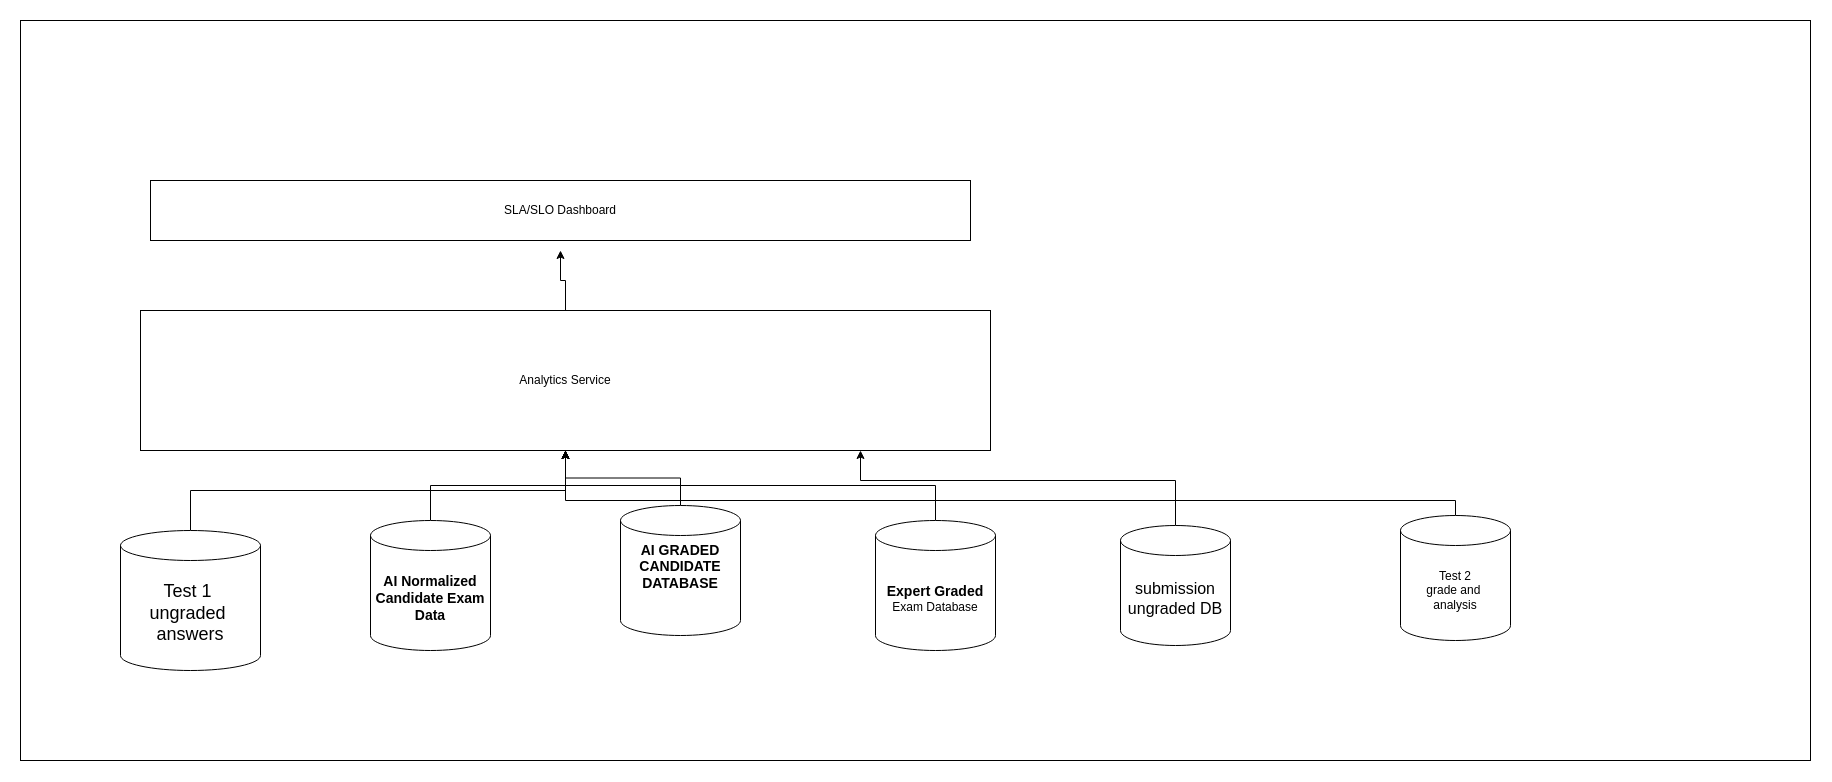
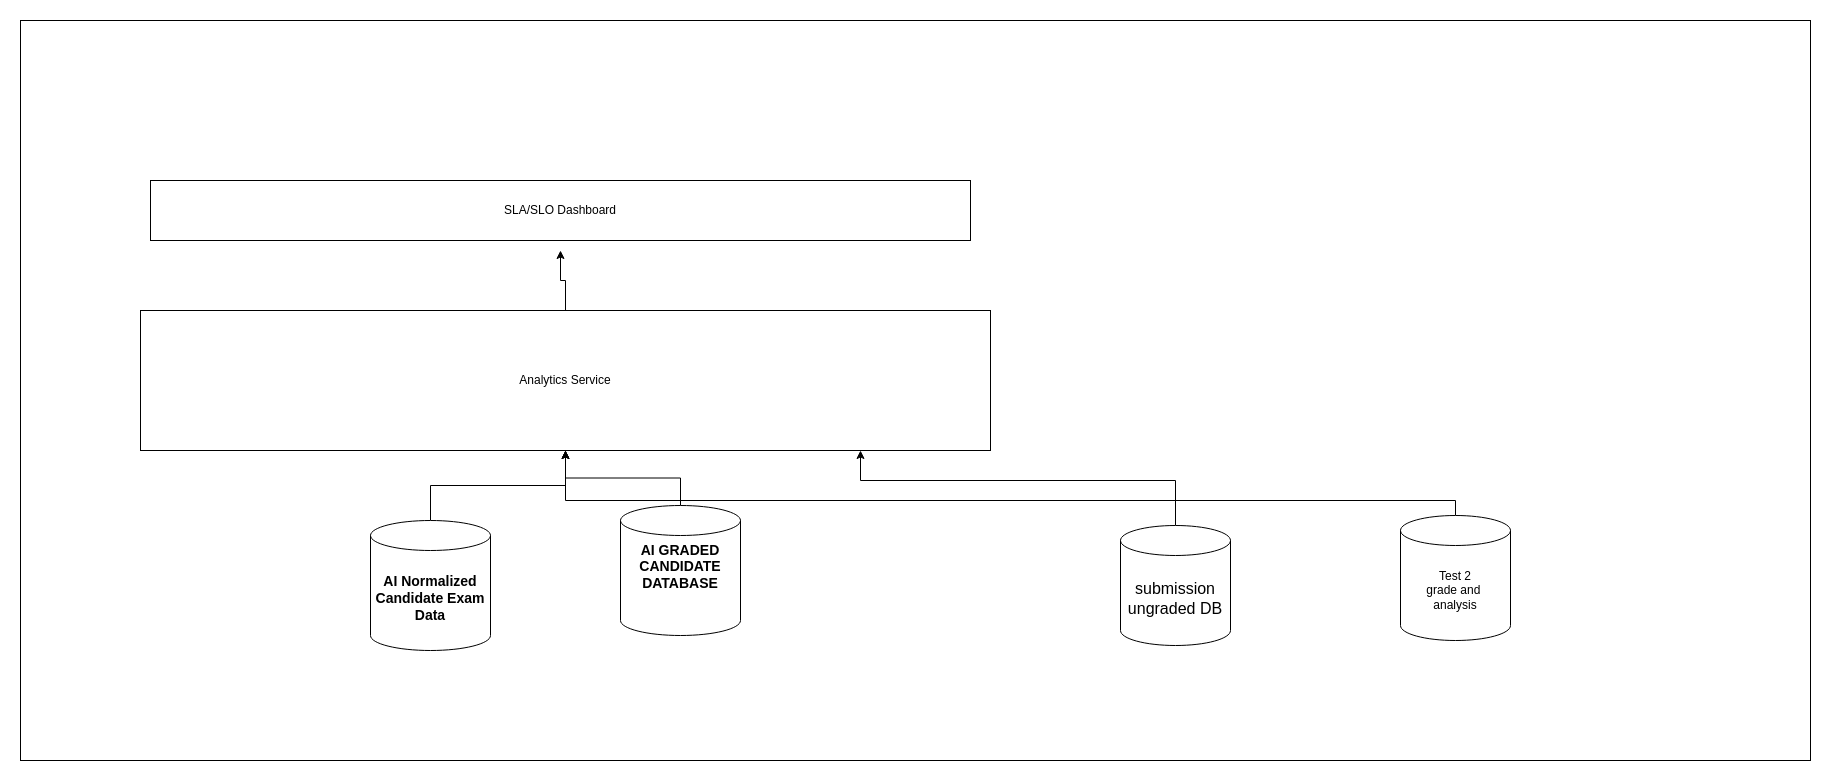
edge "Expert Graded Exam Database" -> "Analytics Service": removed
edge "Test 1 ungraded answers" -> "Analytics Service": removed
node "Expert Graded Exam Database": removed
node "Test 1 ungraded answers": removed
